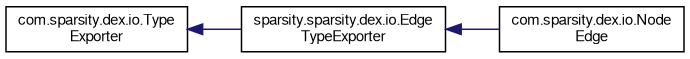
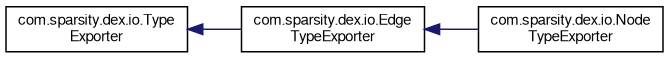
node "sparsity.sparsity.dex.io.Edge TypeExporter": label "sparsity.sparsity.dex.io.Edge TypeExporter" -> "com.sparsity.dex.io.Edge TypeExporter"
node "com.sparsity.dex.io.Node Edge": label "com.sparsity.dex.io.Node Edge" -> "com.sparsity.dex.io.Node TypeExporter"
